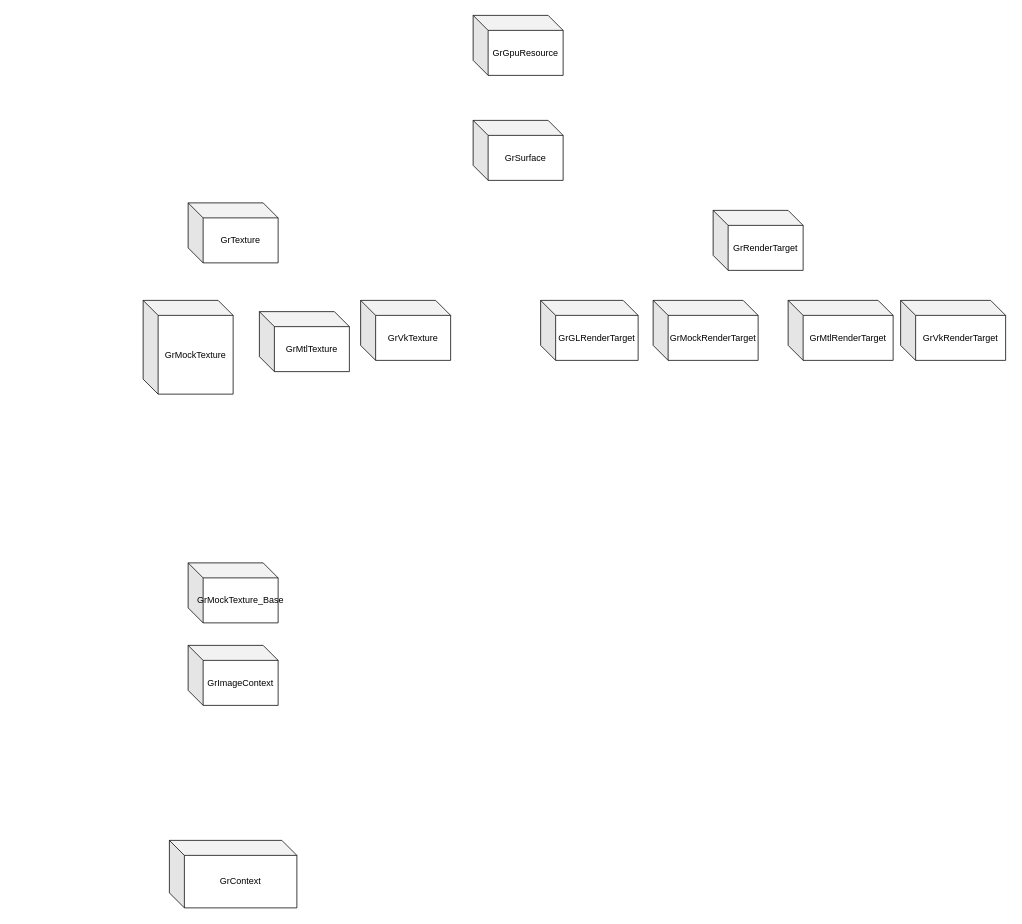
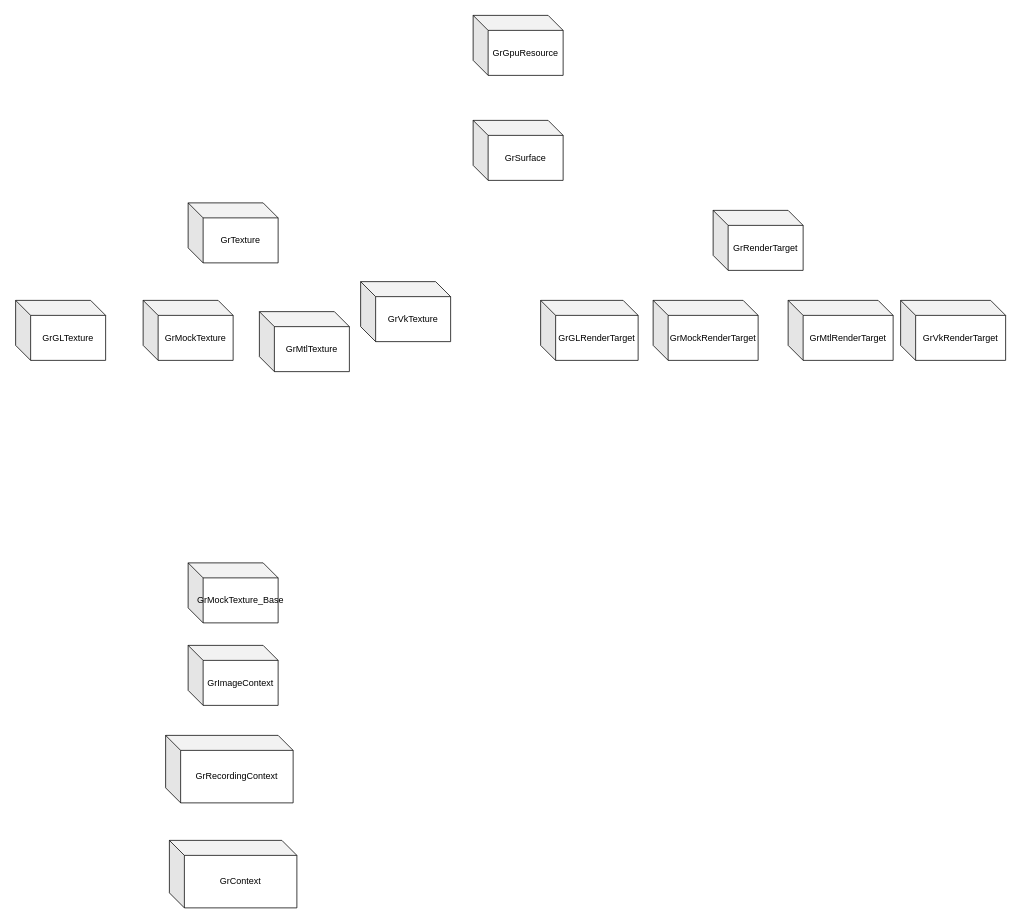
node "GrGLTexture": added
node "GrVkTexture": moved (405, 330) -> (405, 312)
node "GrMockTexture": size 90x94 -> 90x60
node "GrRecordingContext": added
